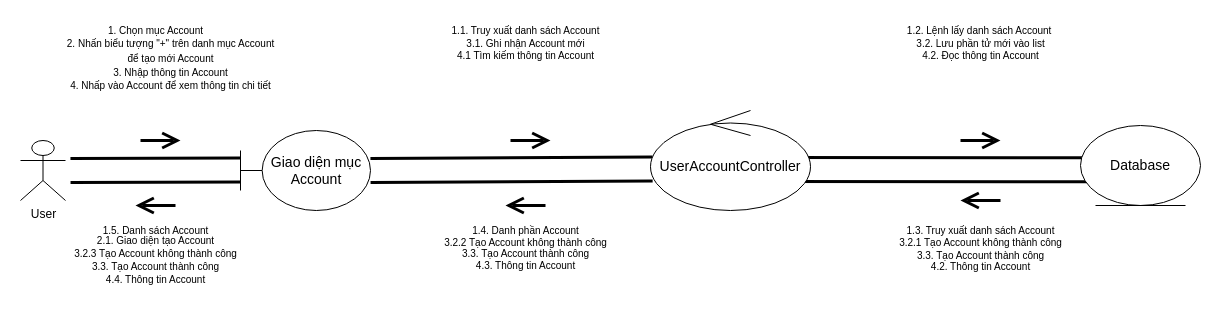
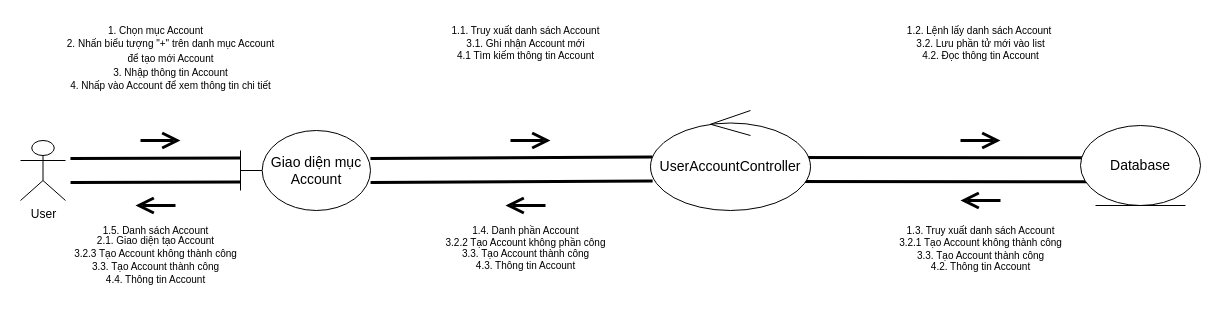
node "3.2.2 Tạo Account không thành công": label "3.2.2 Tạo Account không thành công" -> "3.2.2 Tạo Account không phần công"
